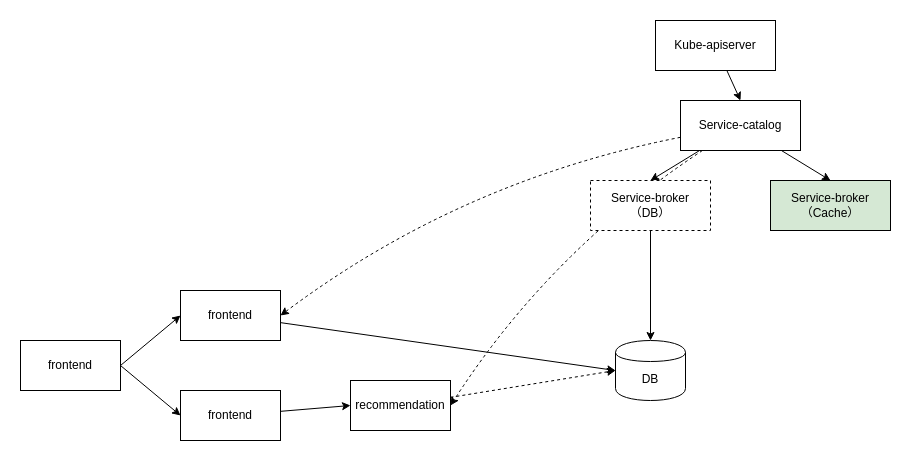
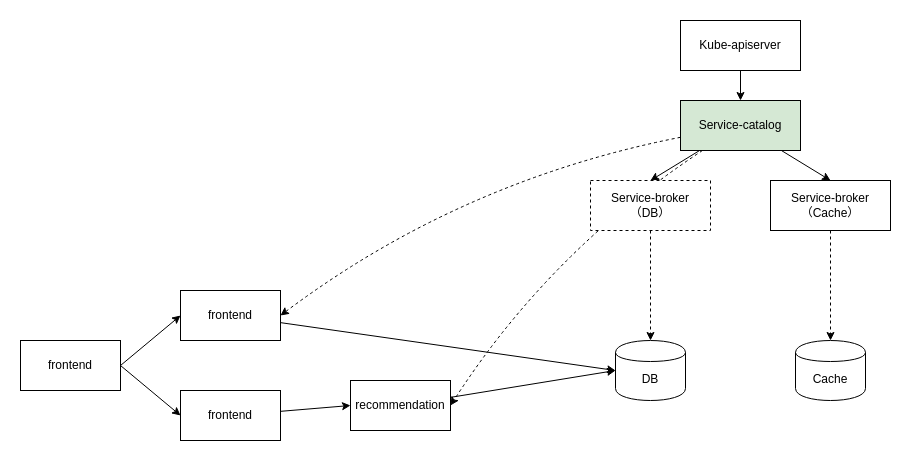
node "Kube-apiserver": moved (716, 46) -> (741, 46)
node "Service-catalog": fillcolor #ffffff -> #d5e8d4
node "Service-broker （Cache）": fillcolor #d5e8d4 -> #ffffff
edge "Service-broker （Cache）" -> "Cache": added
edge "Service-broker （DB）" -> "DB": style solid -> dashed
node "Cache": added
edge "recommendation" -> "DB": style dashed -> solid
